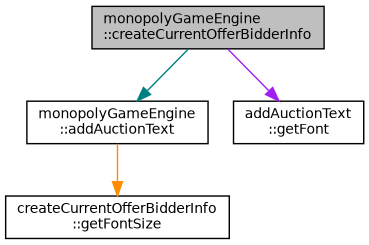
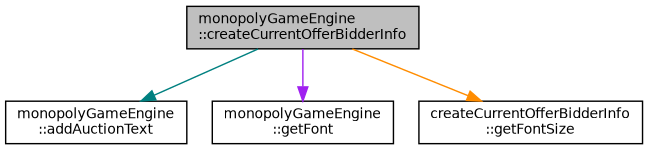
node "addAuctionText ::getFont": label "addAuctionText ::getFont" -> "monopolyGameEngine ::getFont"
edge "monopolyGameEngine ::addAuctionText" -> "createCurrentOfferBidderInfo ::getFontSize": now "monopolyGameEngine ::createCurrentOfferBidderInfo" -> "createCurrentOfferBidderInfo ::getFontSize"
